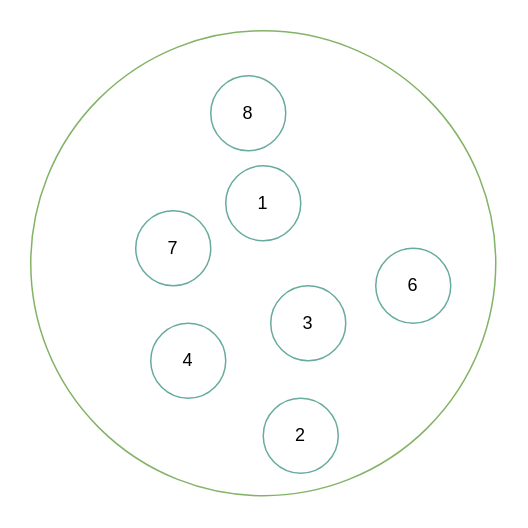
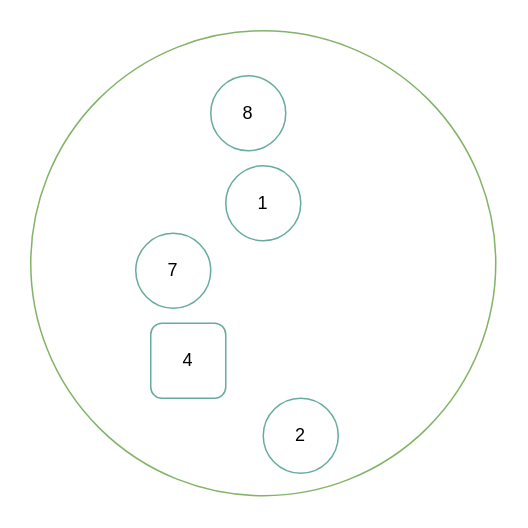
node "7": moved (173, 248) -> (173, 271)
node "6": removed
node "3": removed
node "4": shape ellipse -> rounded rectangle
